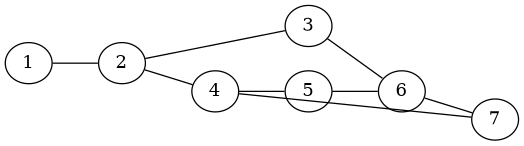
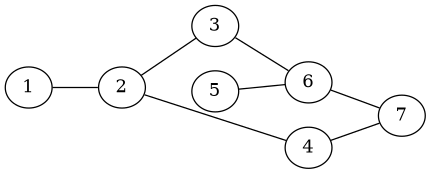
edge "4" -- "5": removed
